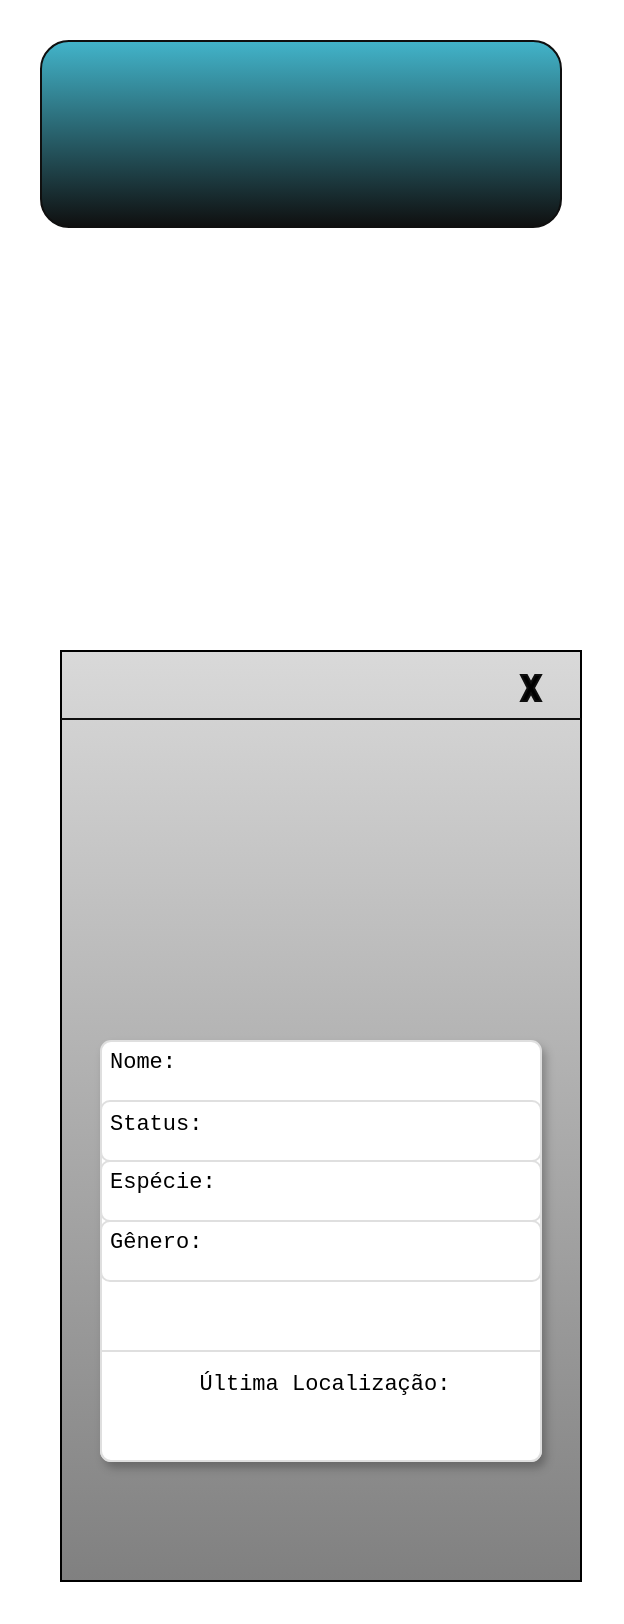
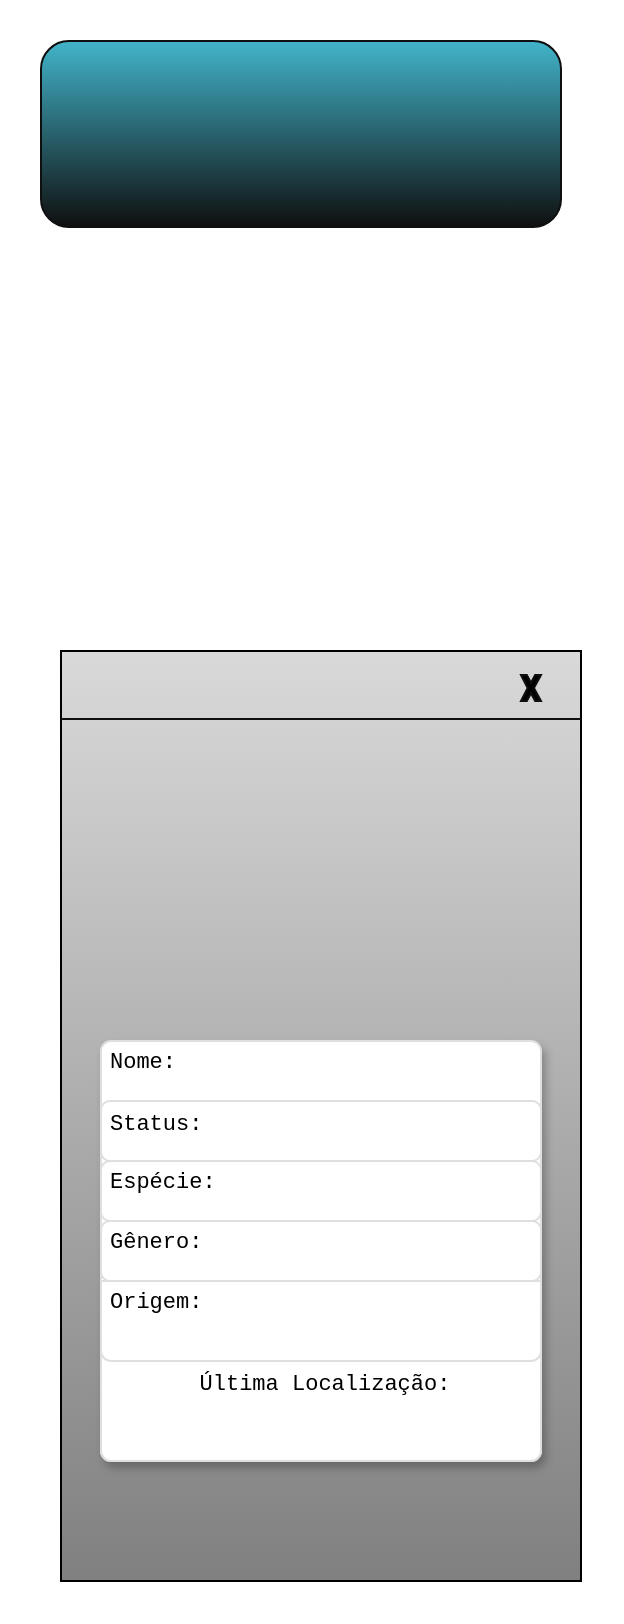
node "Origem:": added
